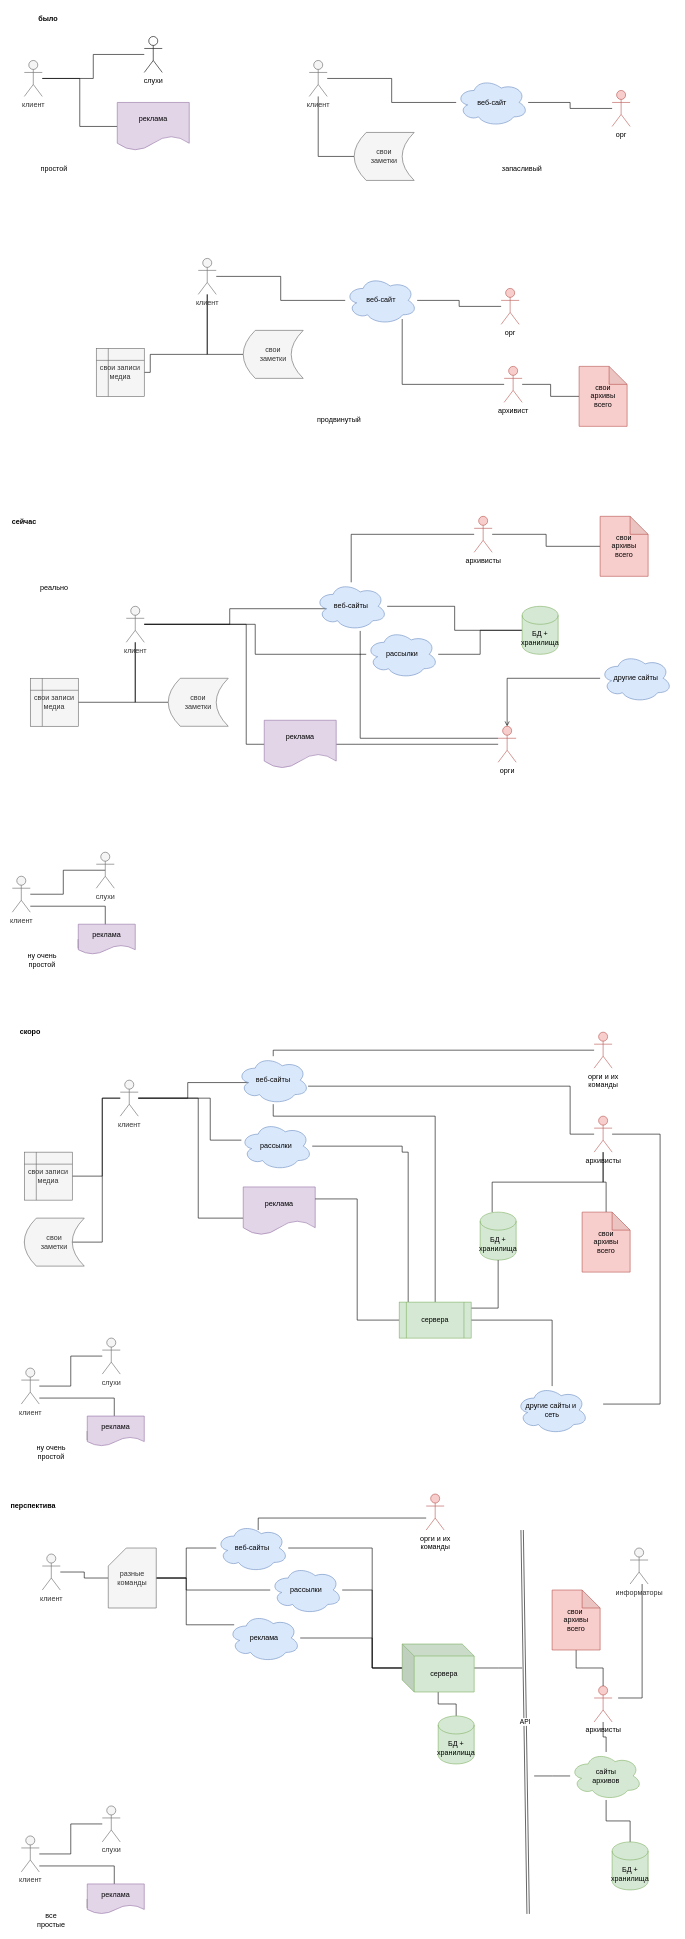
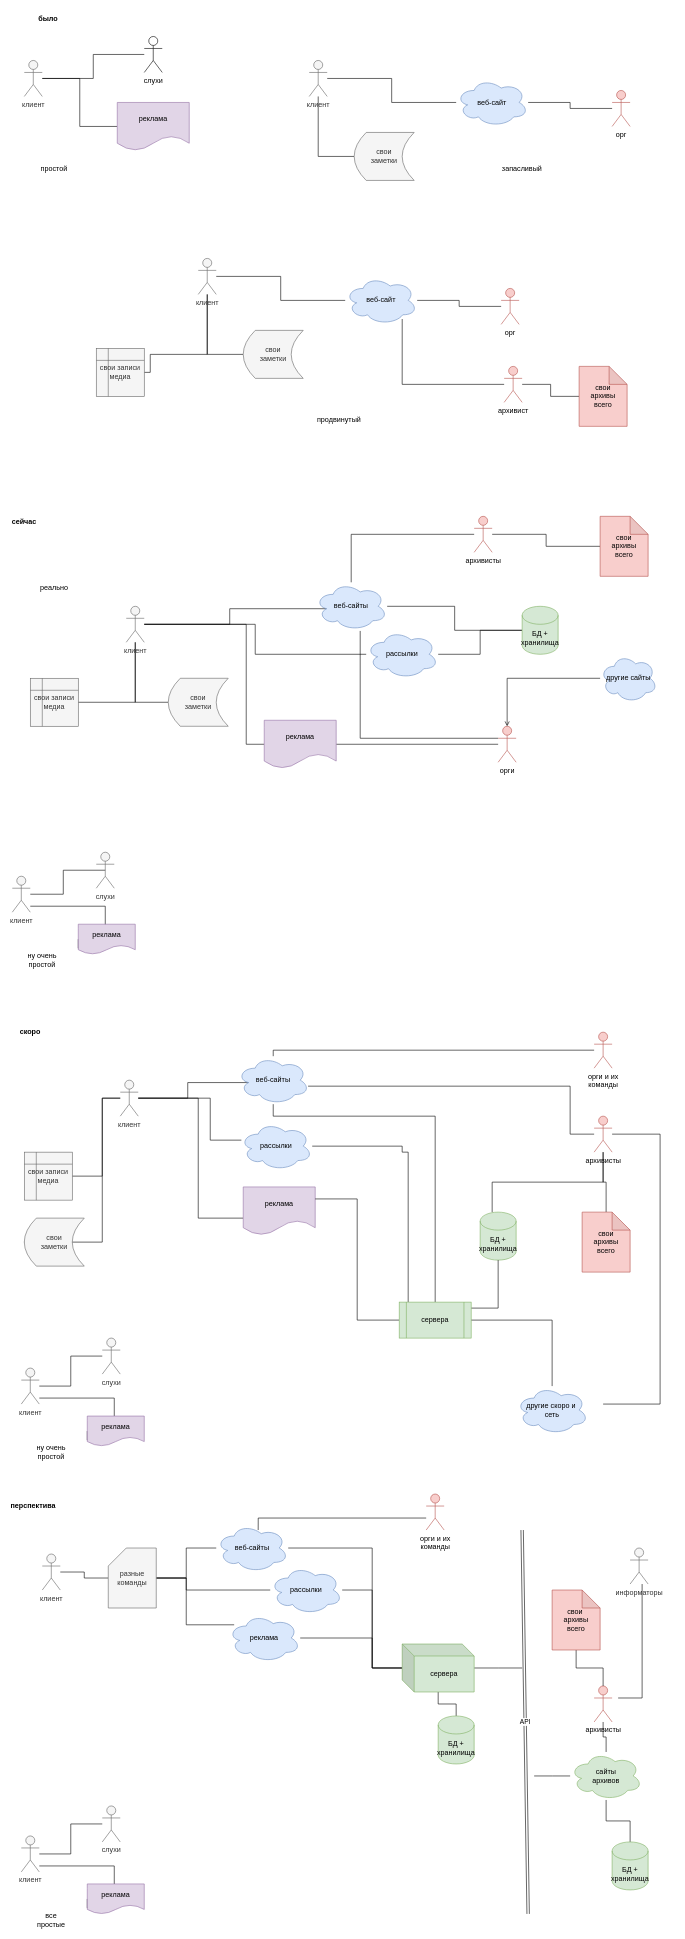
node "другие сайты": size 72x48 -> 57x48
node "другие сайты и сеть": label "другие сайты и сеть" -> "другие скоро и сеть"
